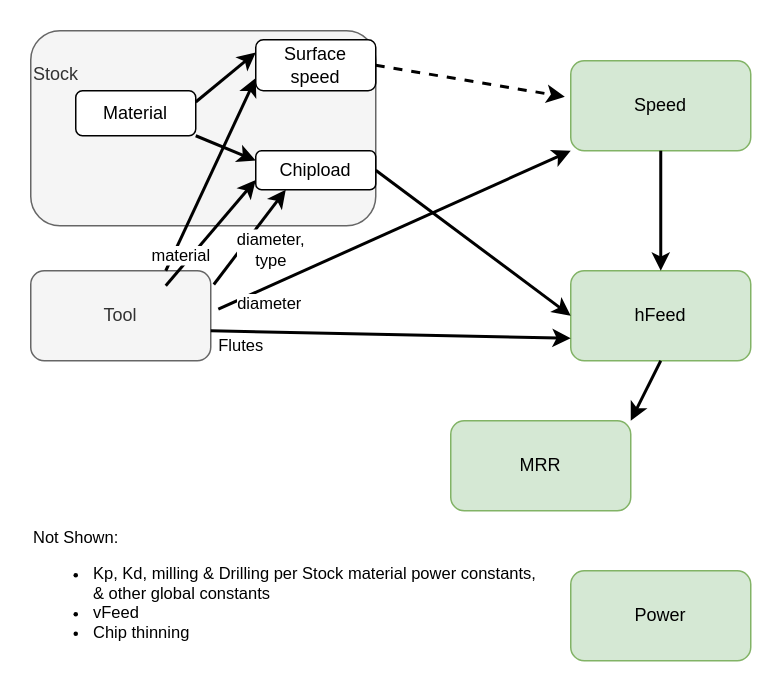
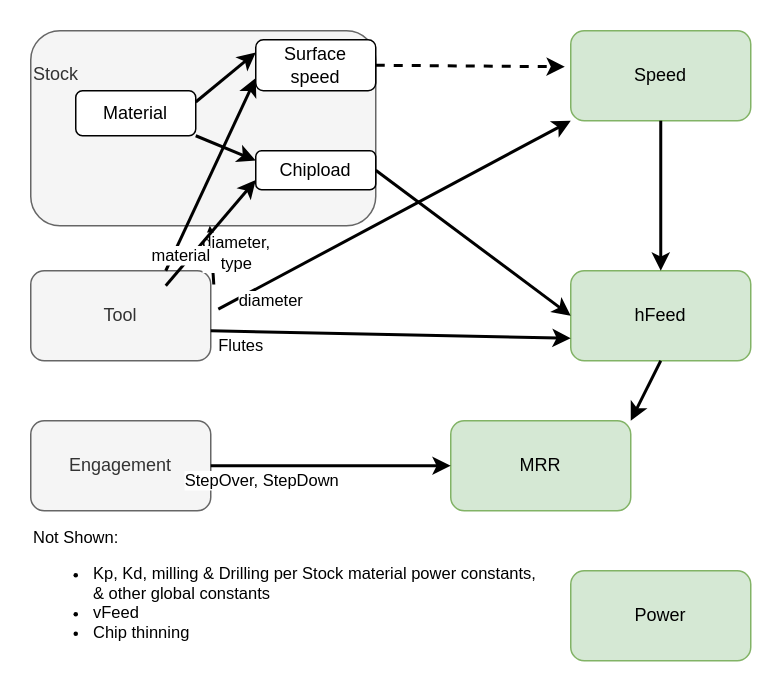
node "Speed": moved (661, 106) -> (661, 76)
edge "Tool" -> "Chipload": now "Tool" -> "Stock"
node "Engagement": added
edge "Engagement" -> "MRR": added, label "StepOver, StepDown"
